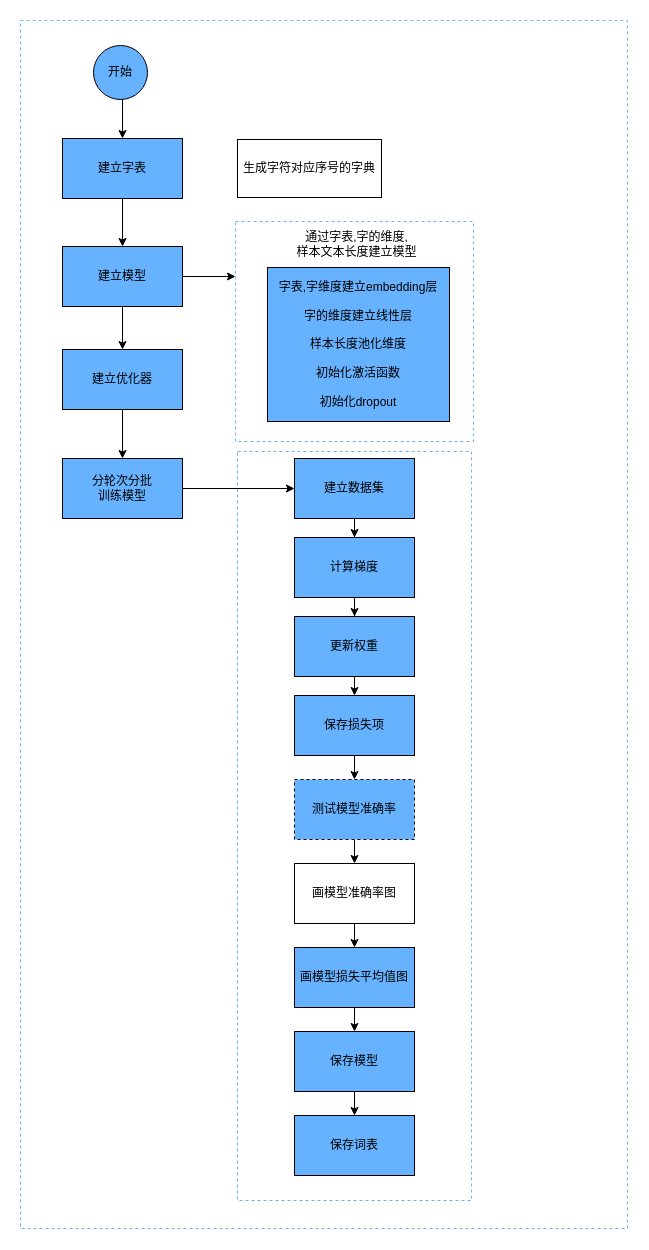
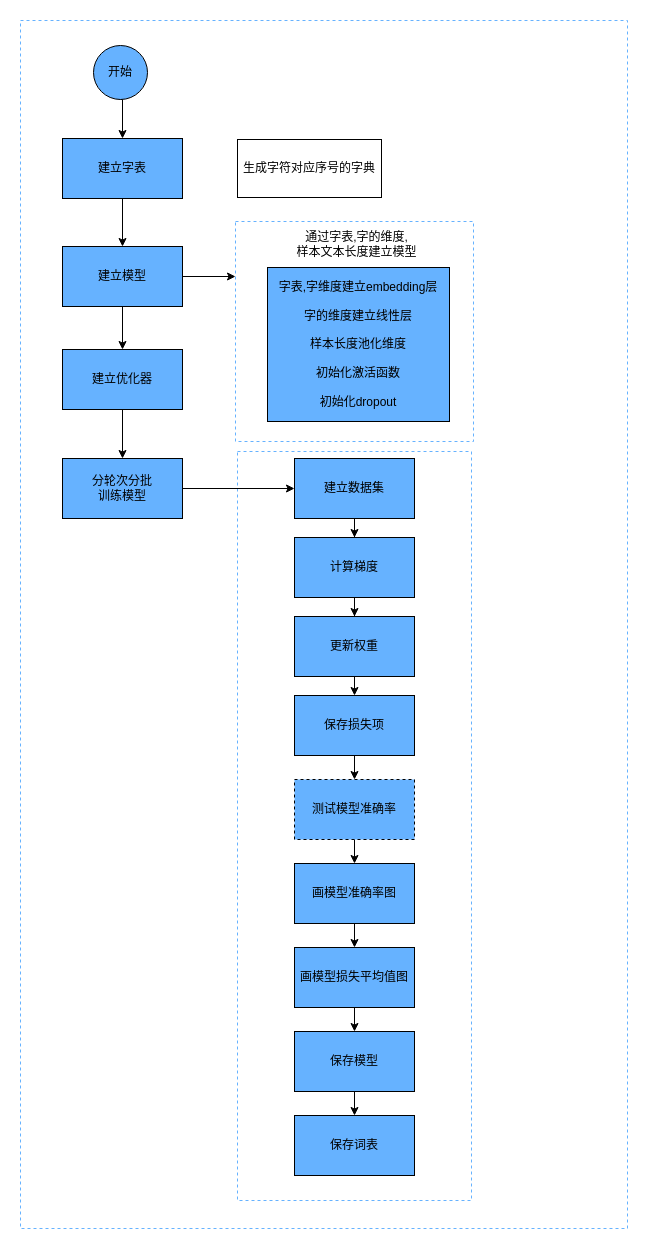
node "画模型准确率图": fillcolor #ffffff -> #66b2ff
